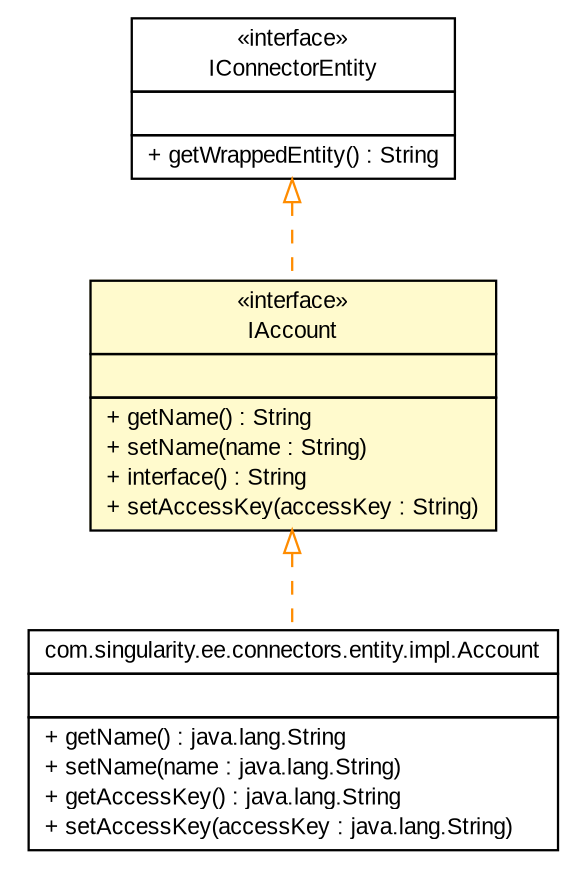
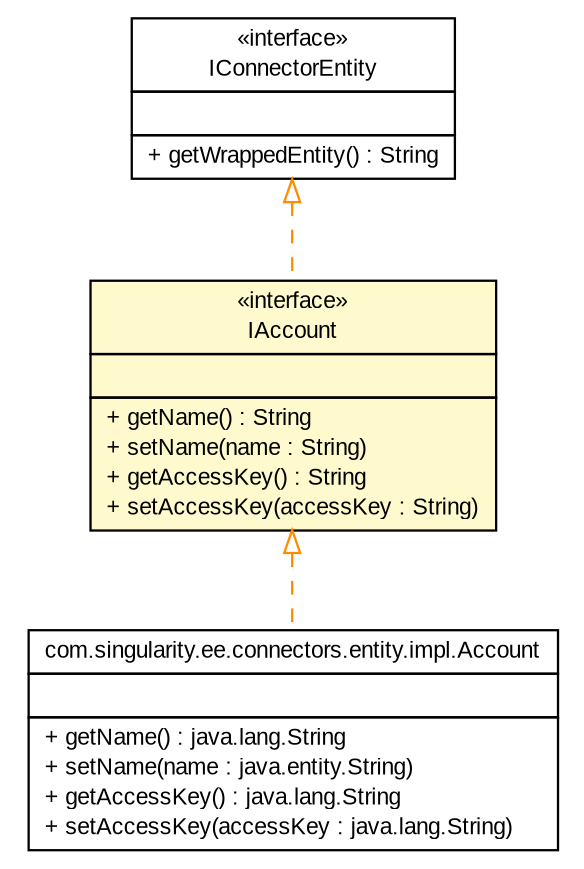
node "IAccount": text "+ interface() : String" -> "+ getAccessKey() : String"
node "com.singularity.ee.connectors.entity.impl.Account": text "+ setName(name : java.lang.String)" -> "+ setName(name : java.entity.String)"
